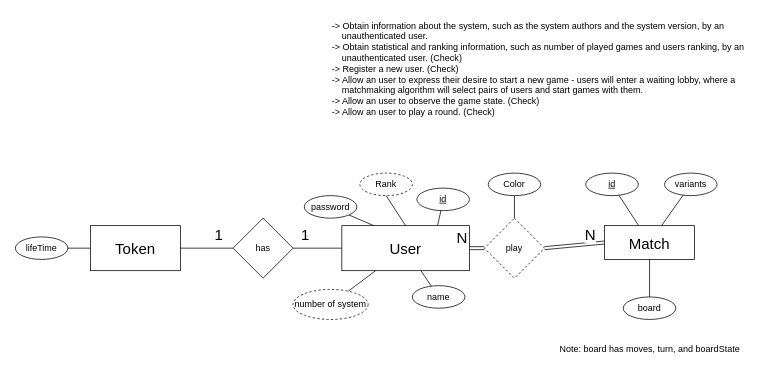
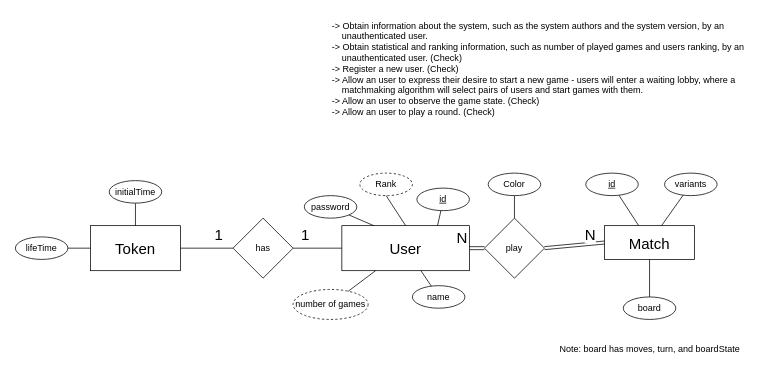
node "initialTime": added
edge "initialTime" -- "Token": added
node "play": style dashed -> solid
node "number of system": label "number of system" -> "number of games"
